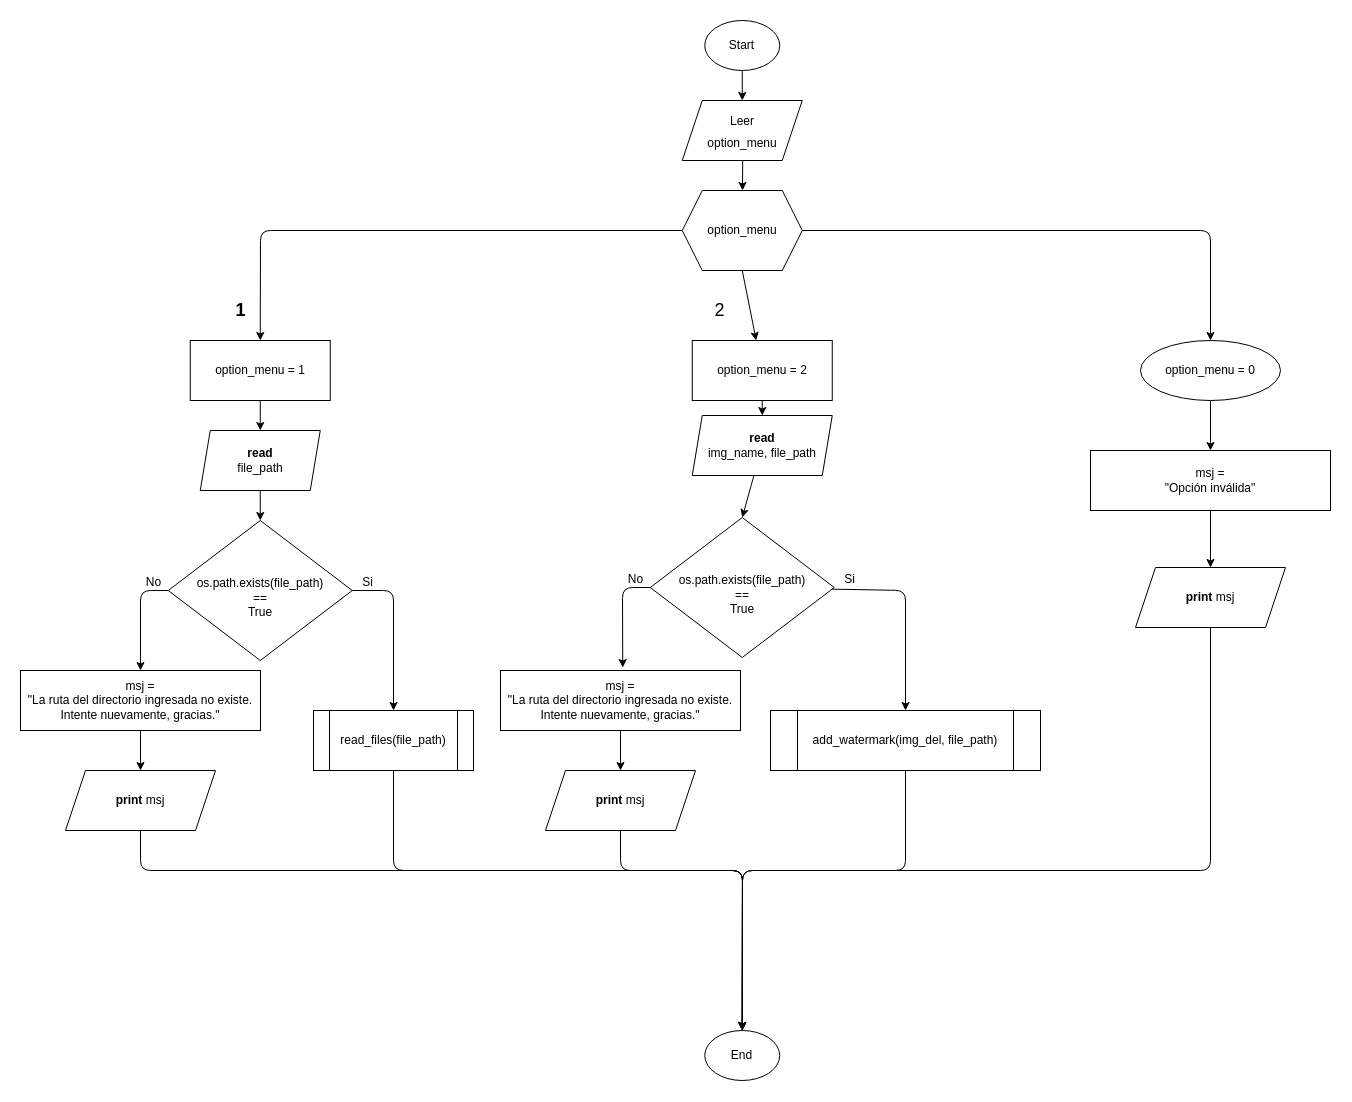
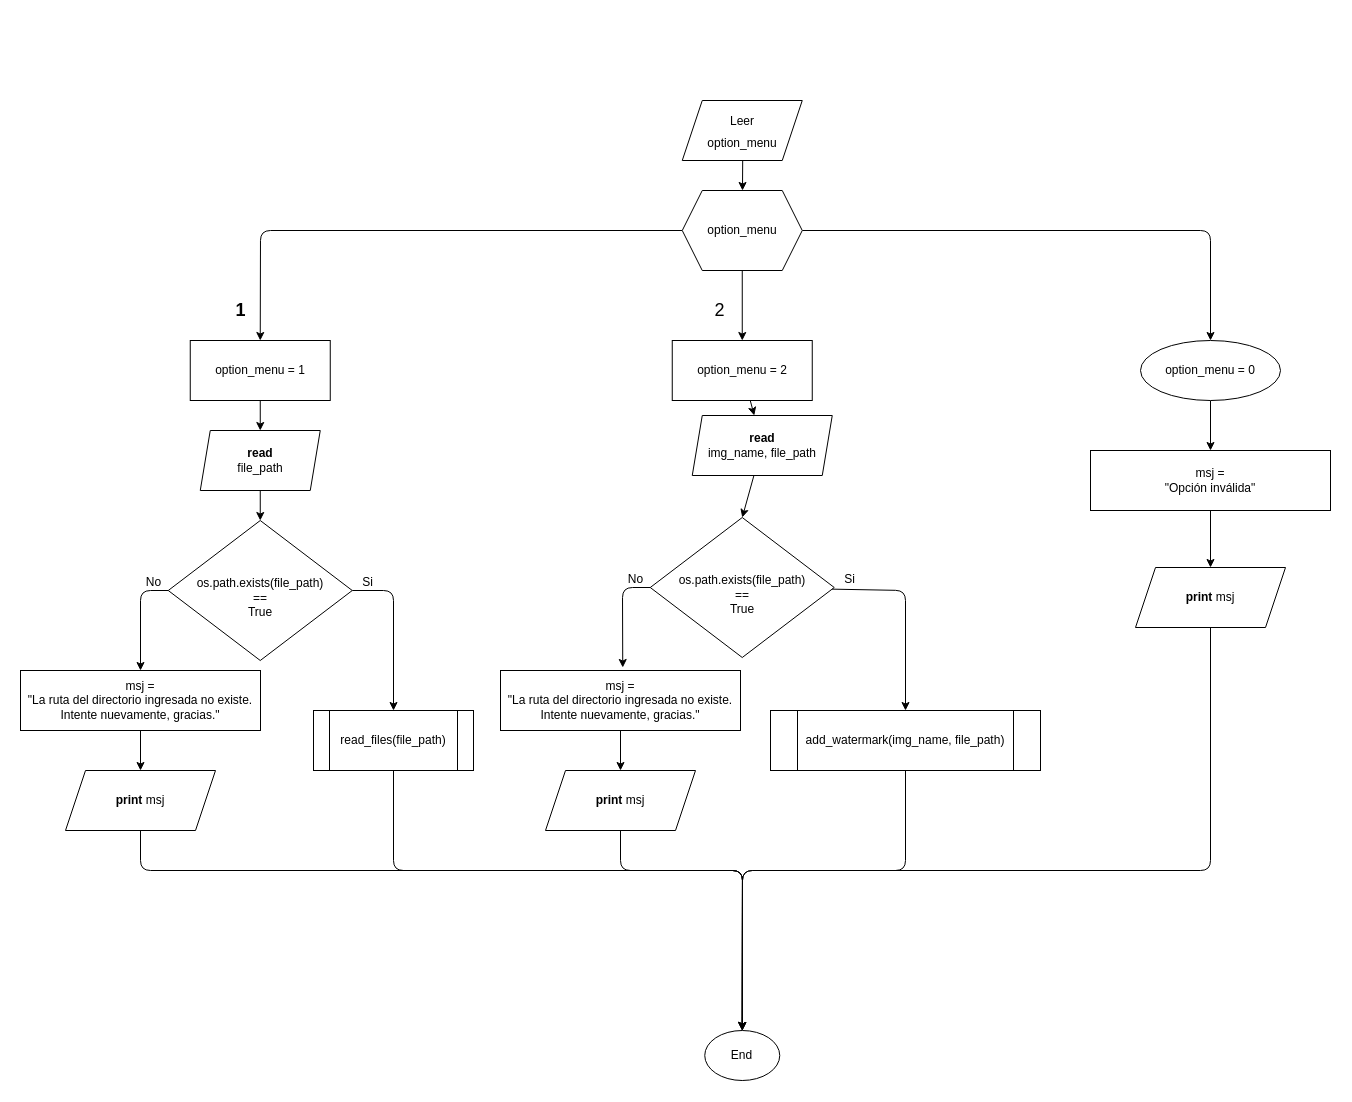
node "Start": removed
edge "Start" -> "Leer option_menu": removed
node "option_menu = 2": moved (762, 371) -> (742, 371)
node "add_watermark(img_del, file_path)": label "add_watermark(img_del, file_path)" -> "add_watermark(img_name, file_path)"
